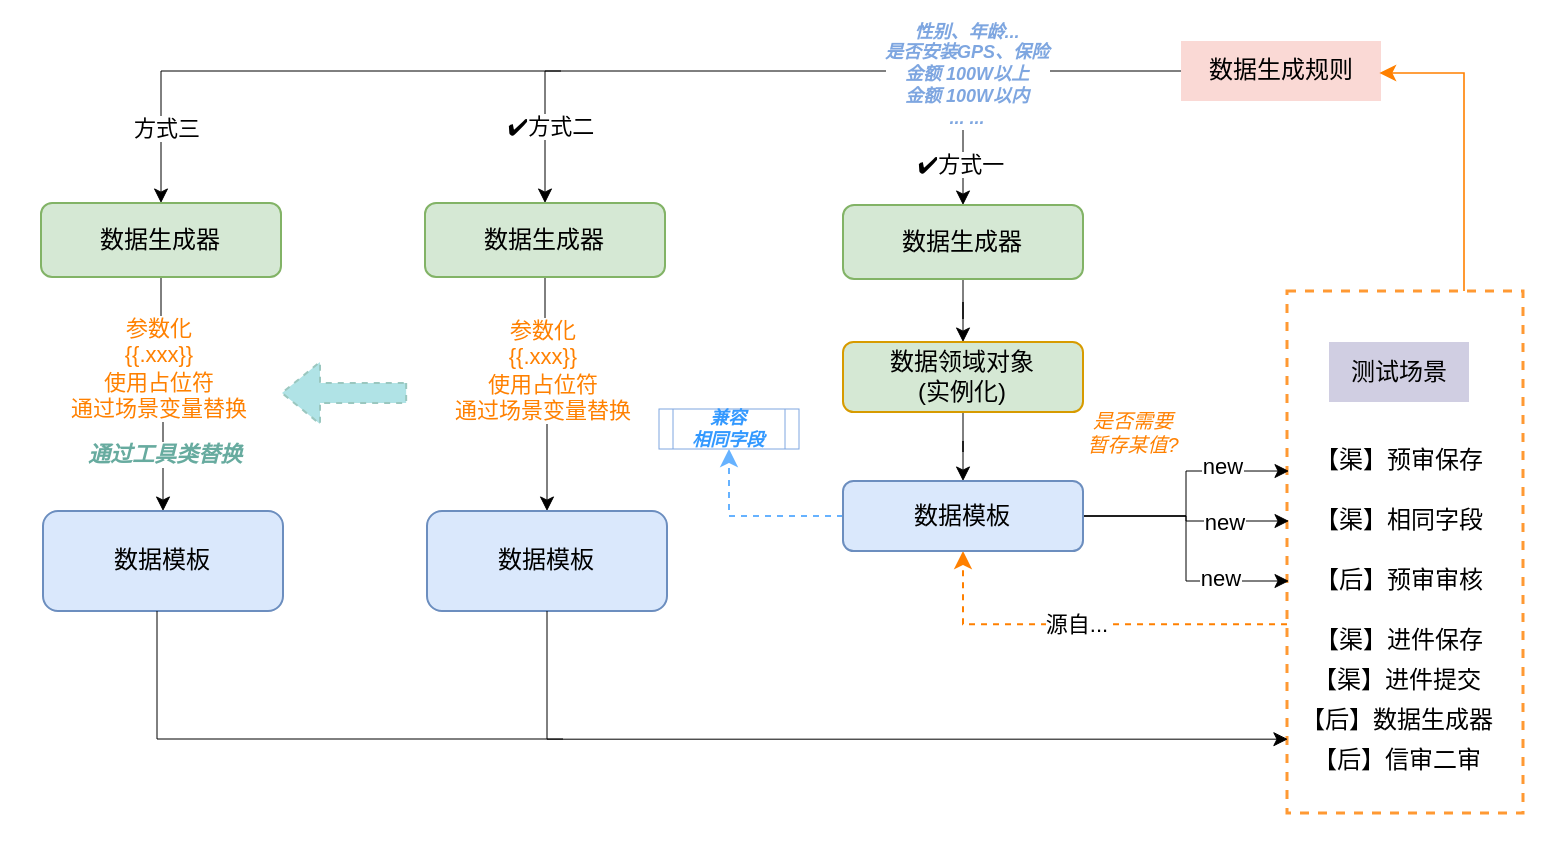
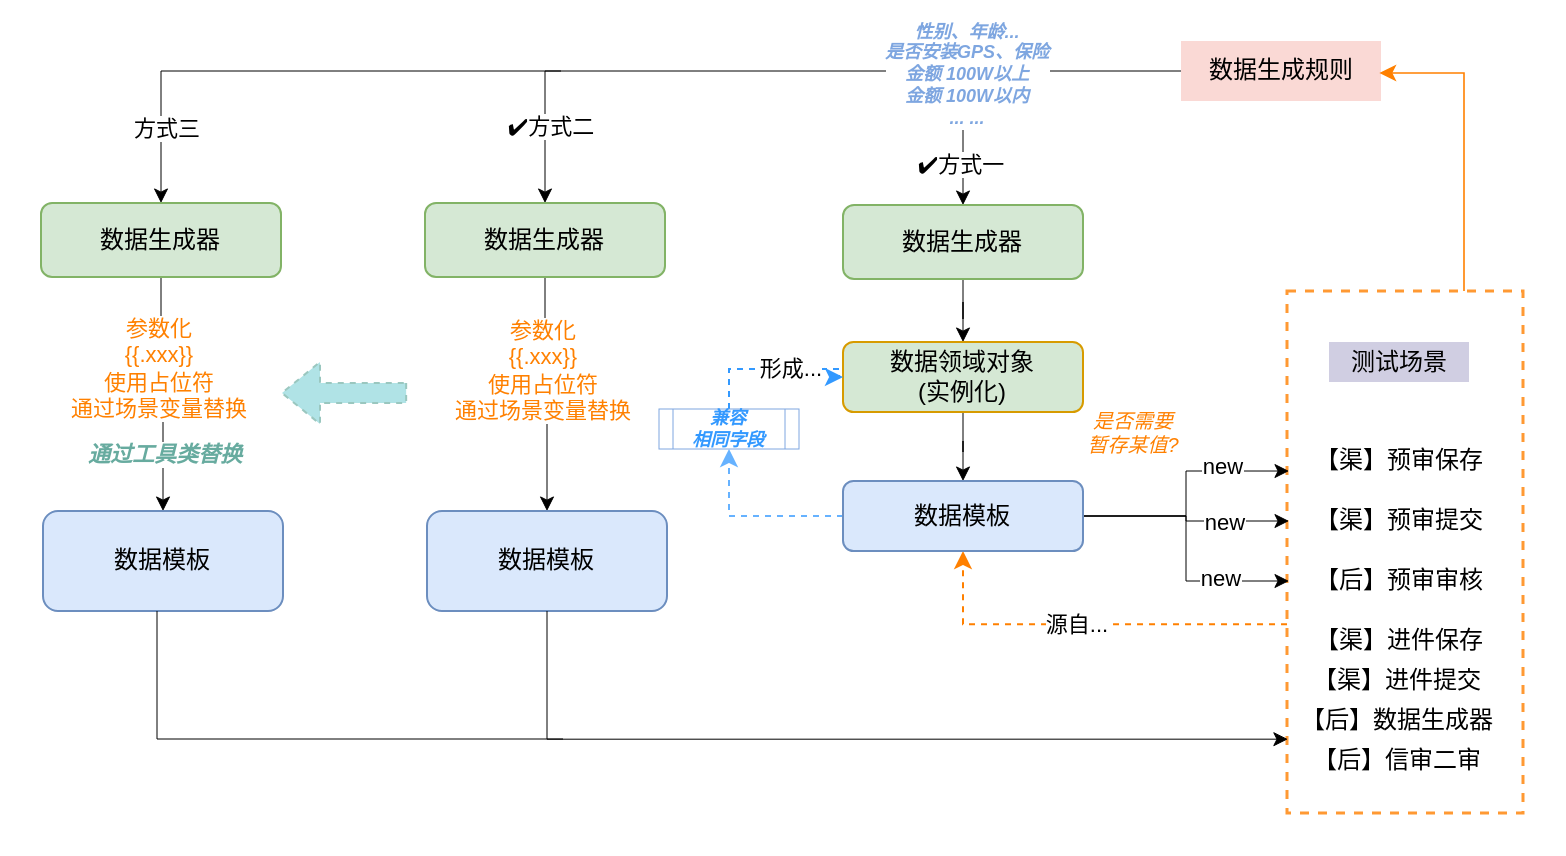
edge "兼容 相同字段" -> "数据领域对象 (实例化)": added, label "形成..."
node "测试场景": size 140x60 -> 140x40
node "【渠】相同字段": label "【渠】相同字段" -> "【渠】预审提交"
